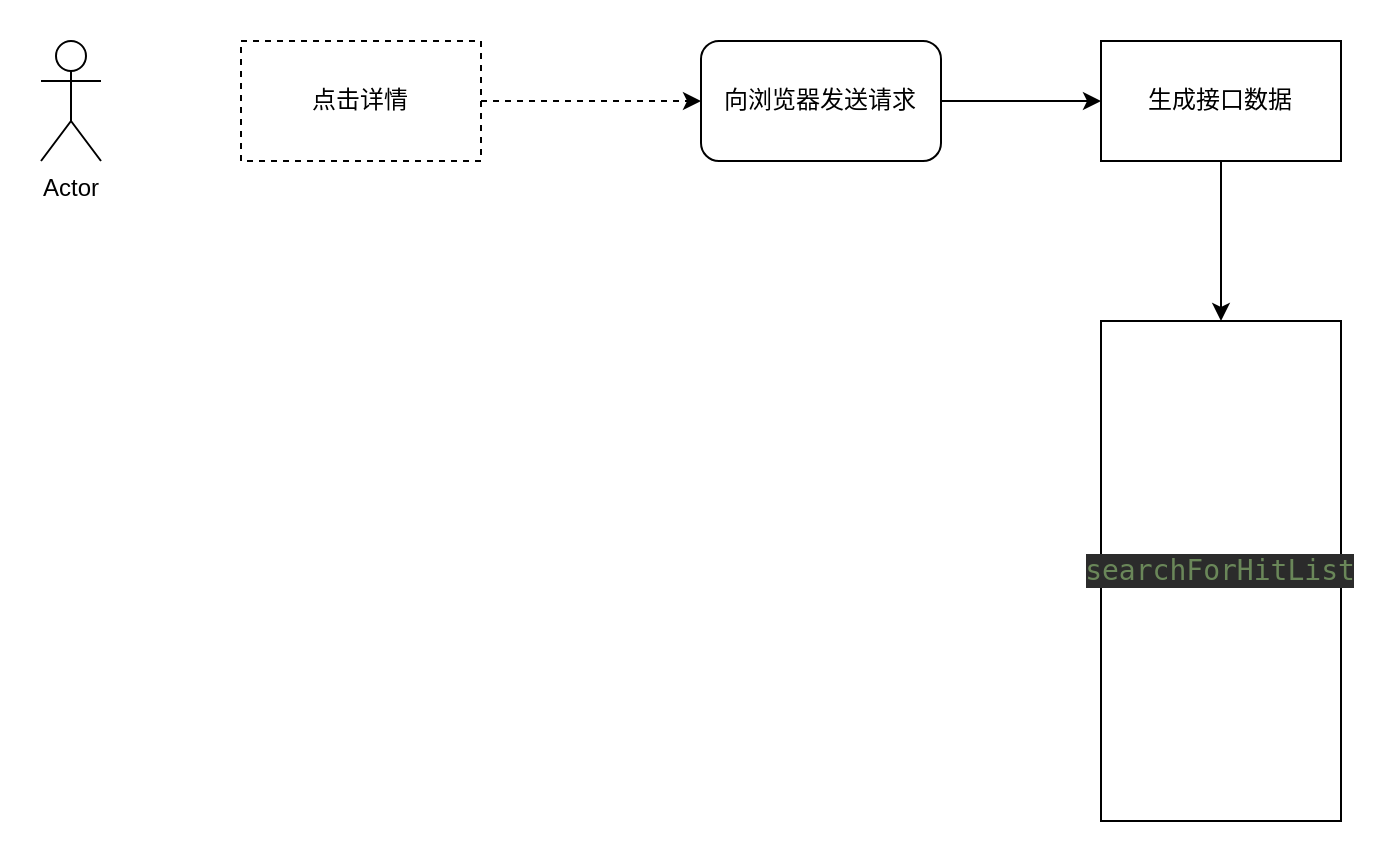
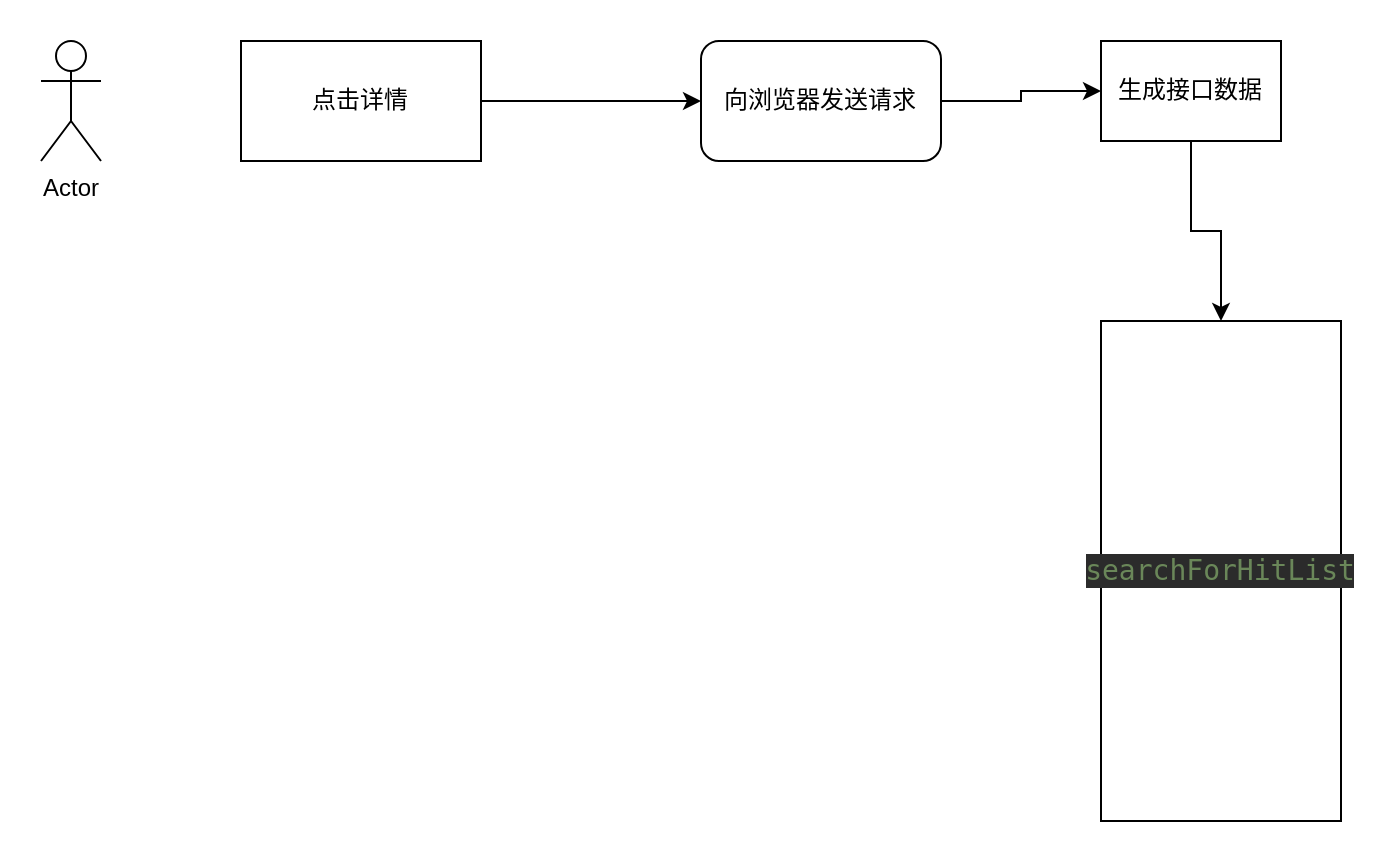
node "点击详情": style dashed -> solid
edge "点击详情" -> "向浏览器发送请求": style dashed -> solid
node "生成接口数据": size 240x120 -> 180x100
